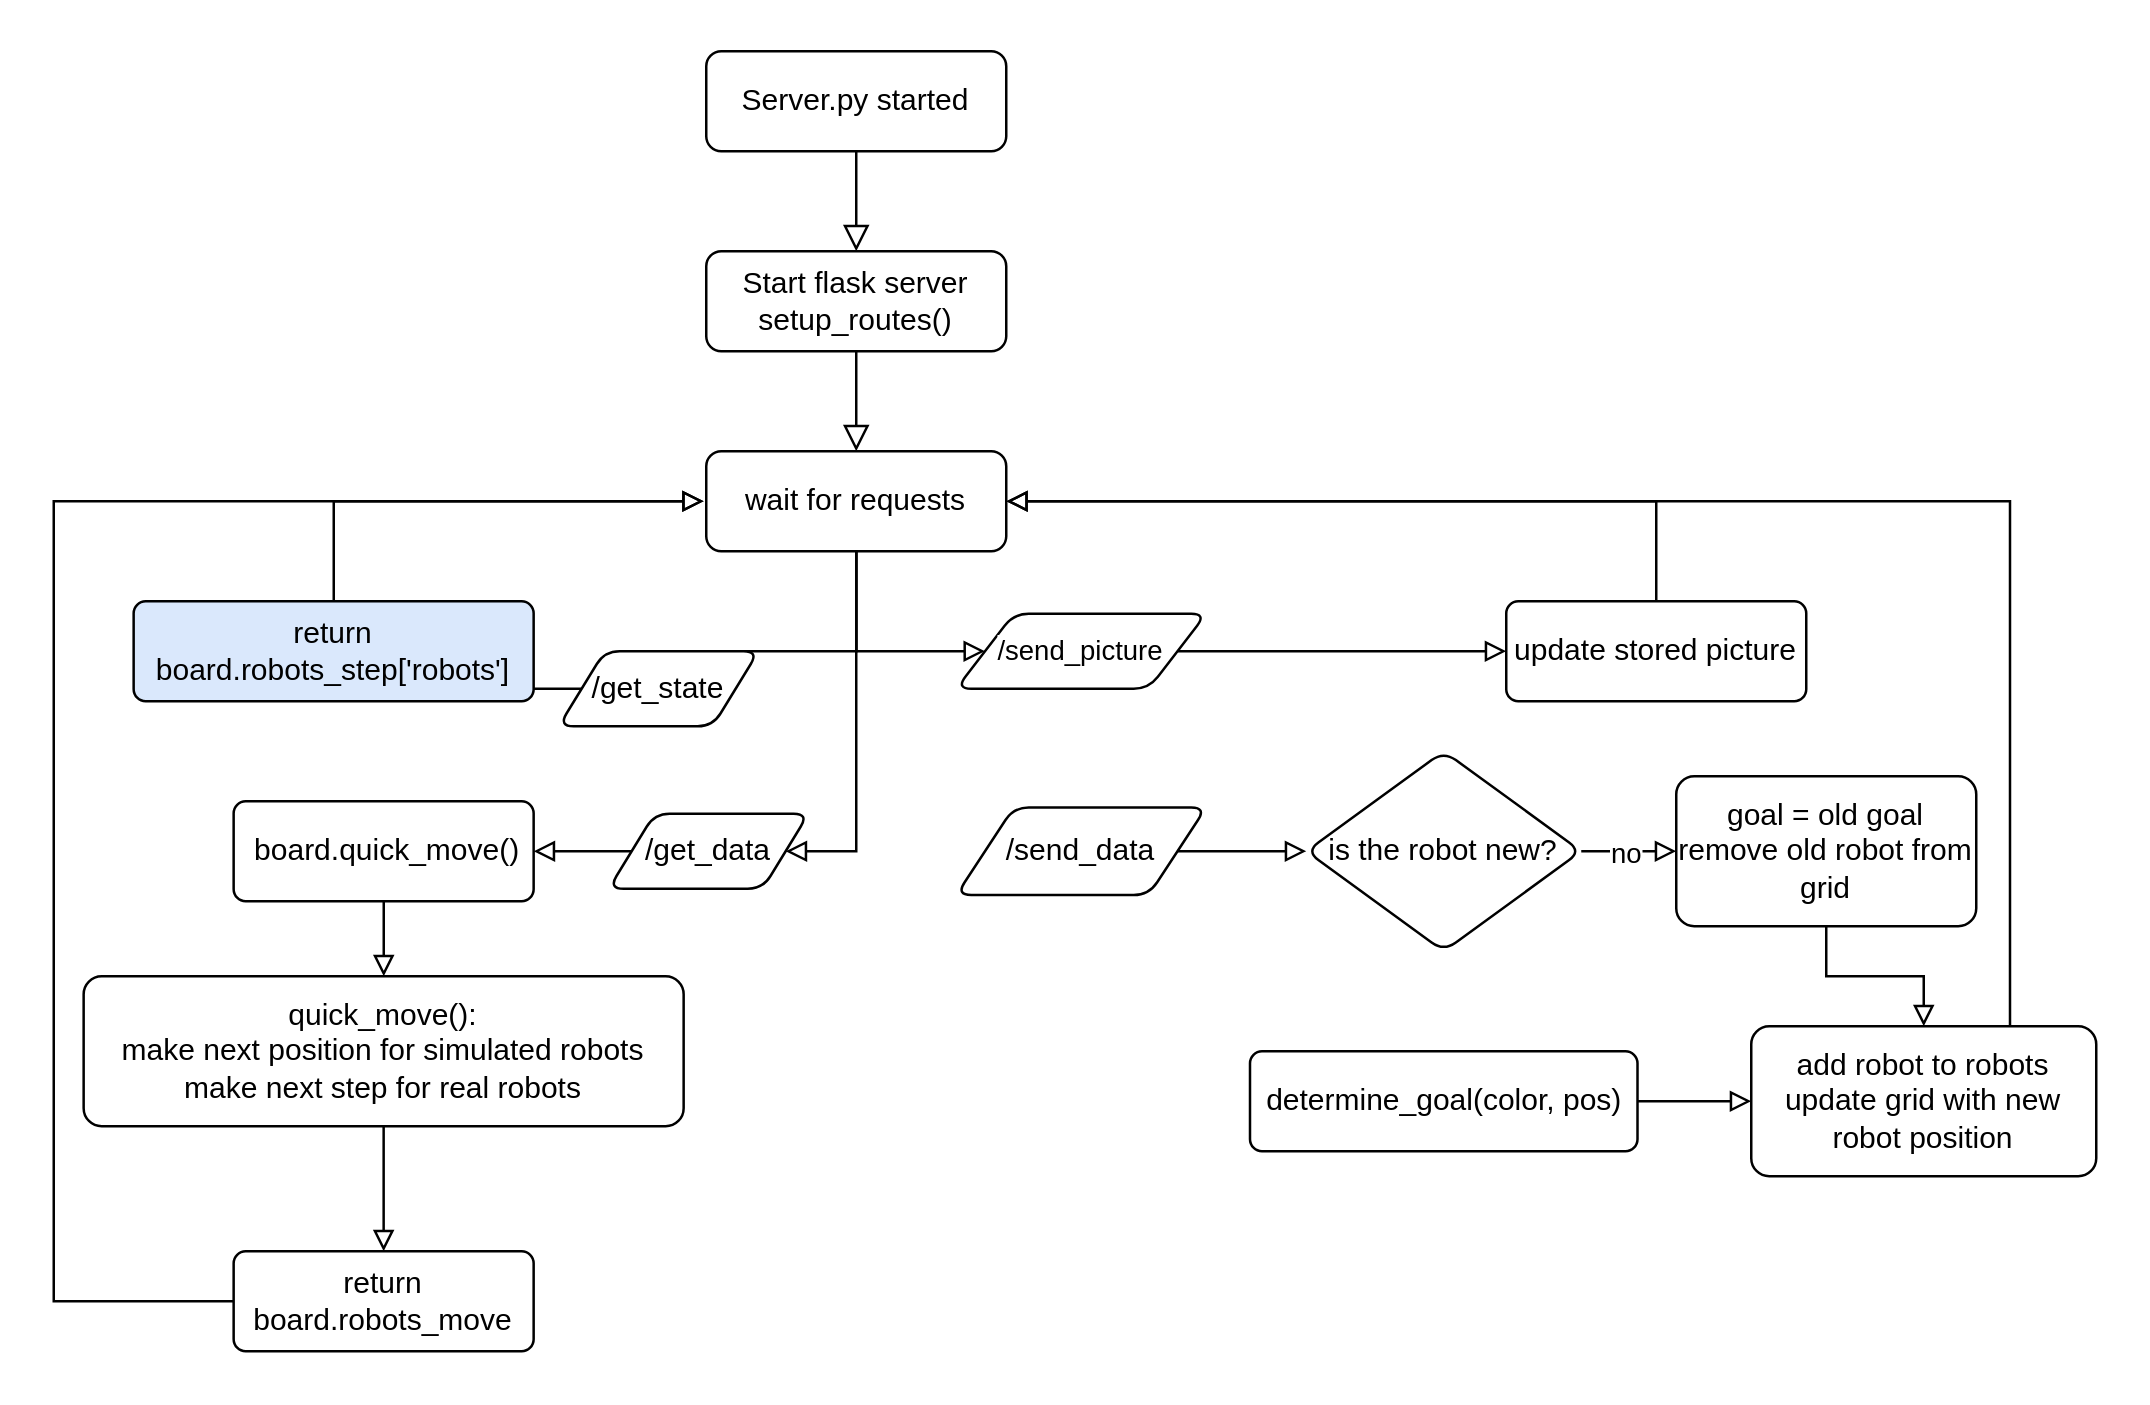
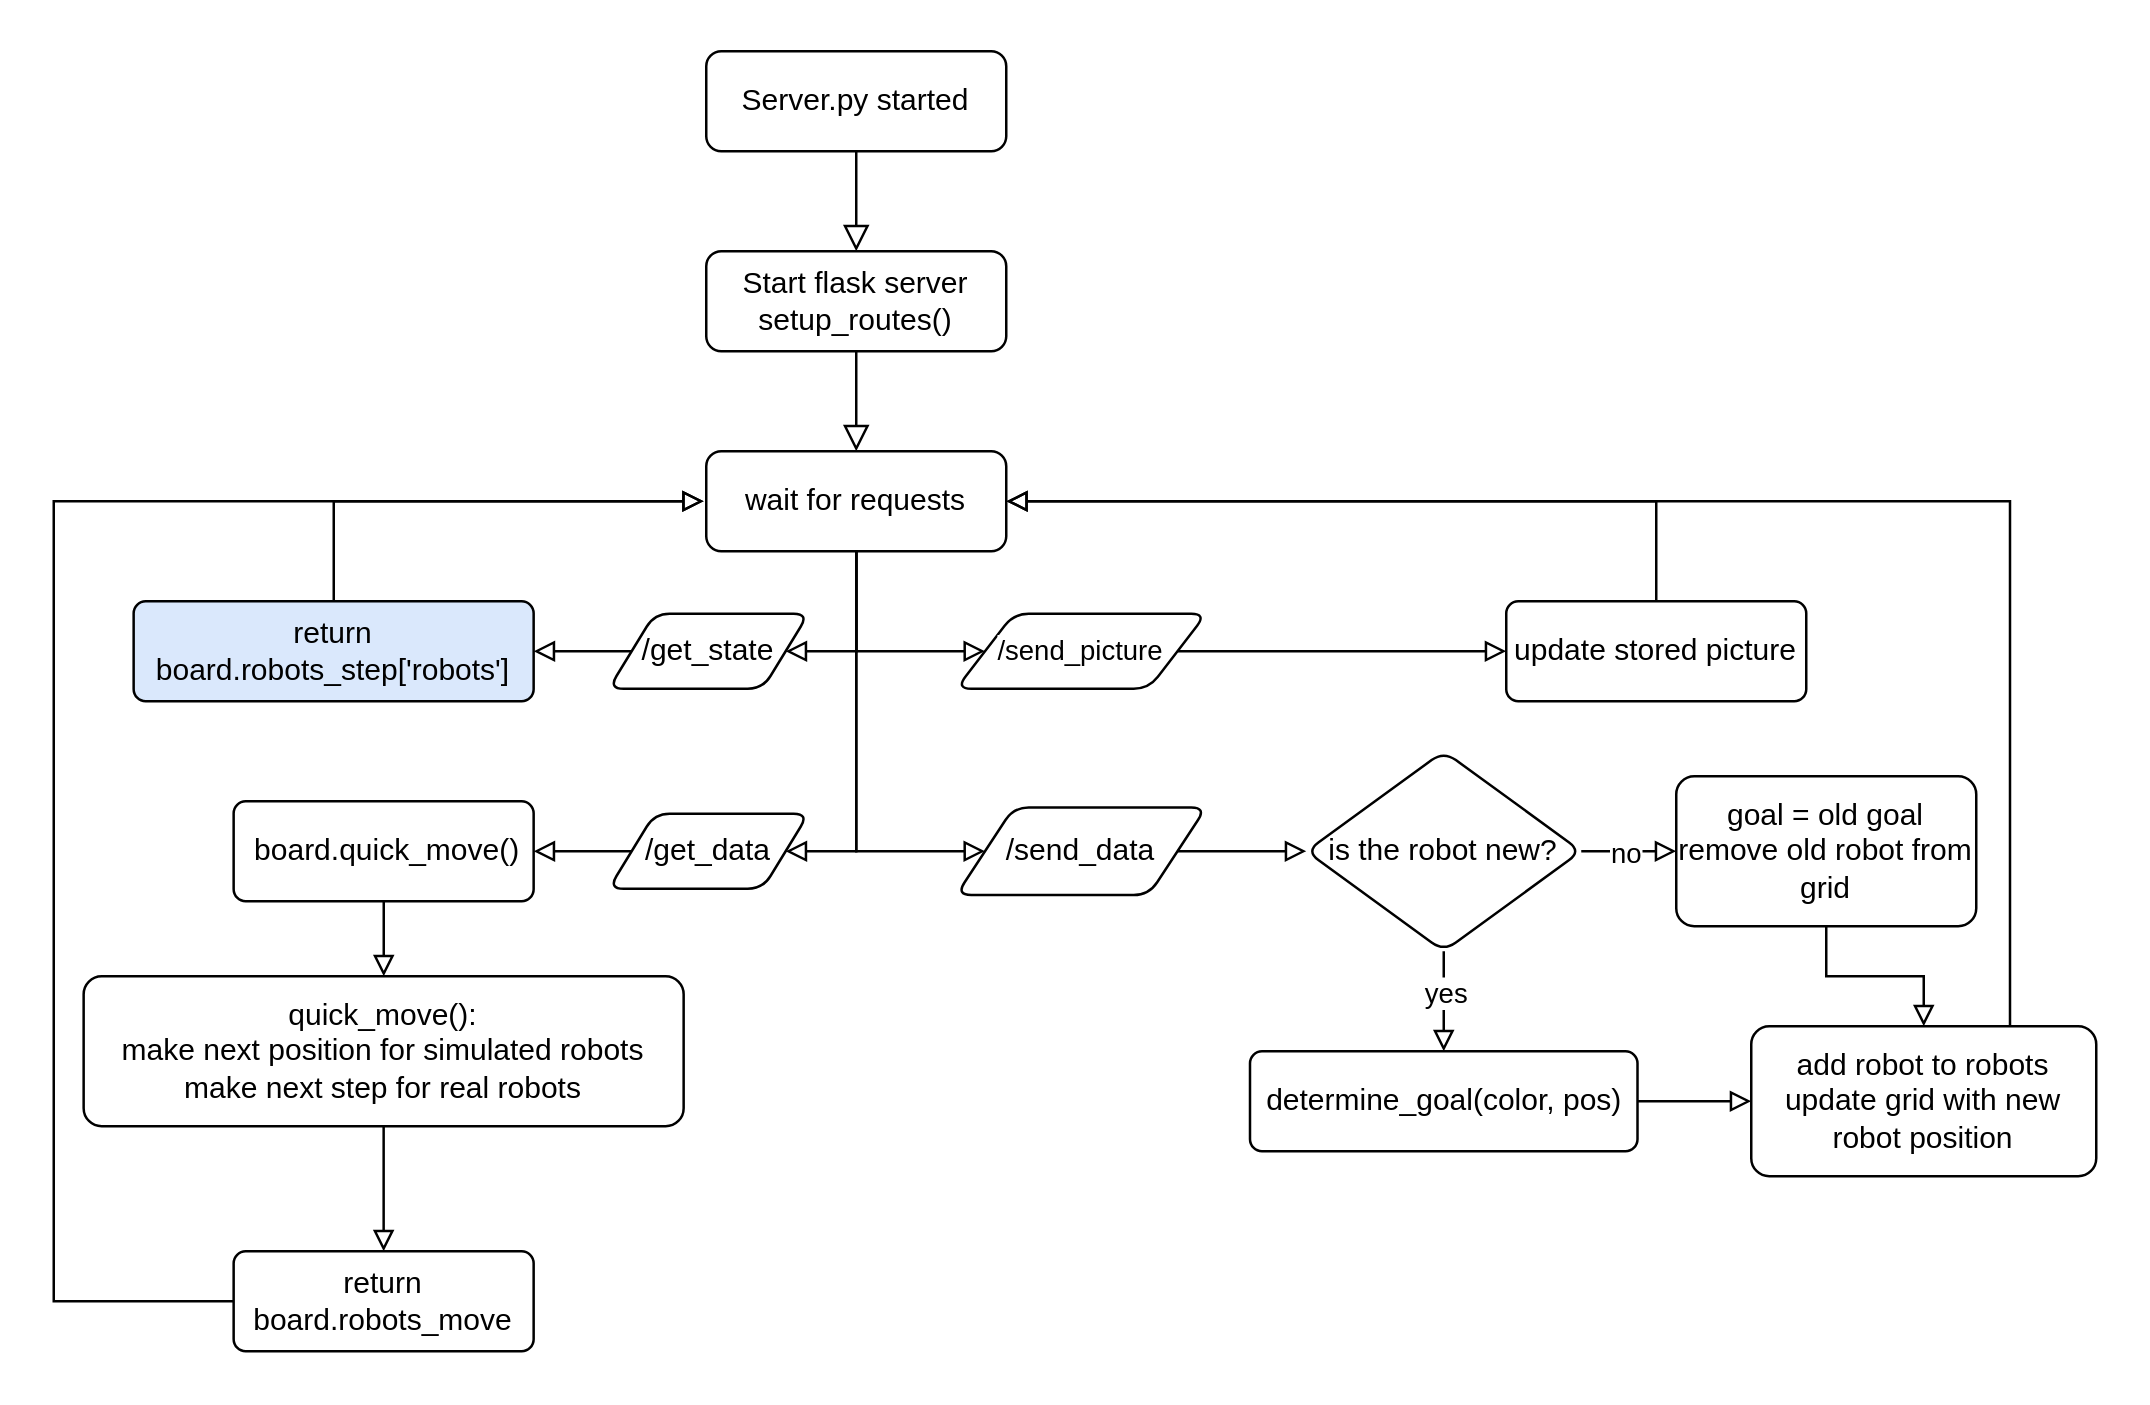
node "/get_state": moved (659, 689) -> (709, 651)
edge "wait for requests" -> "/send_data": added
edge "is the robot new?" -> "determine_goal(color, pos)": added, label "yes"
